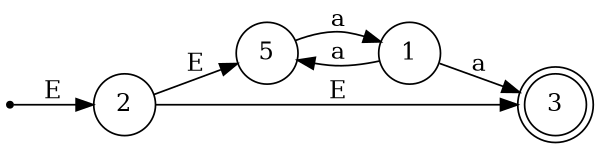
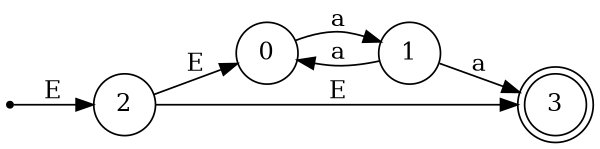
node "5": label "5" -> "0"
